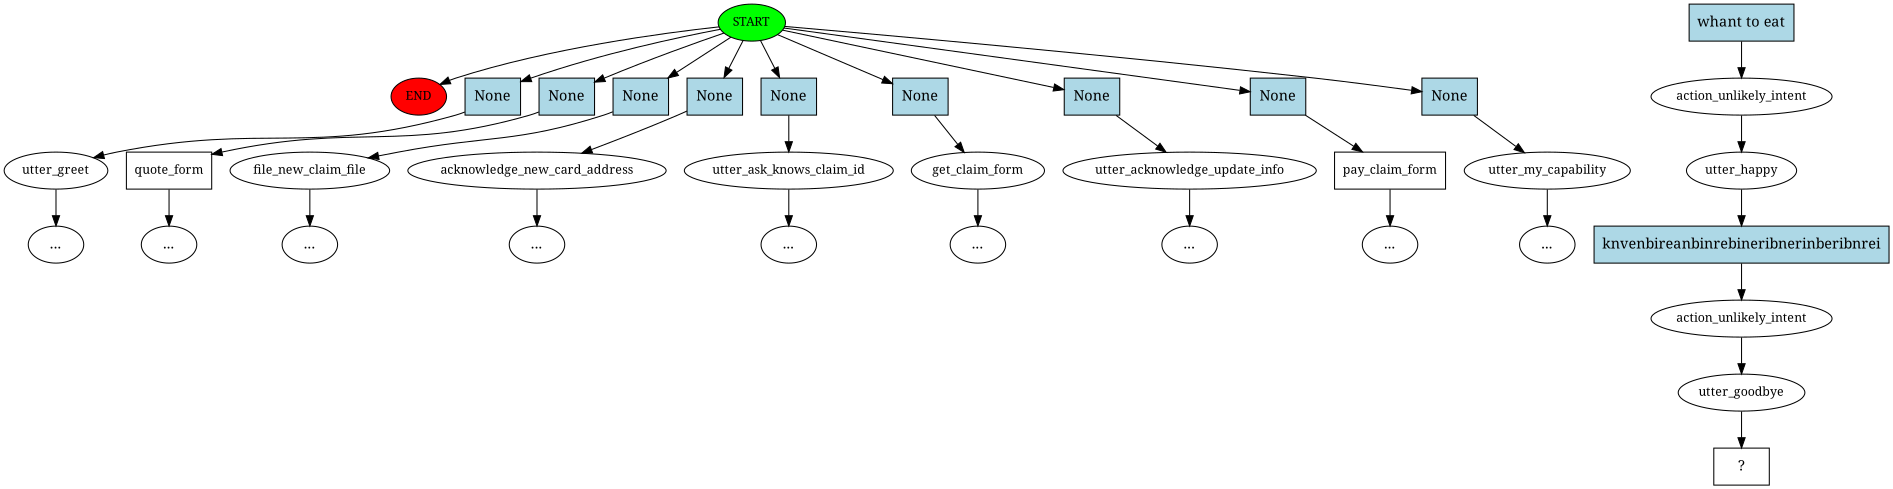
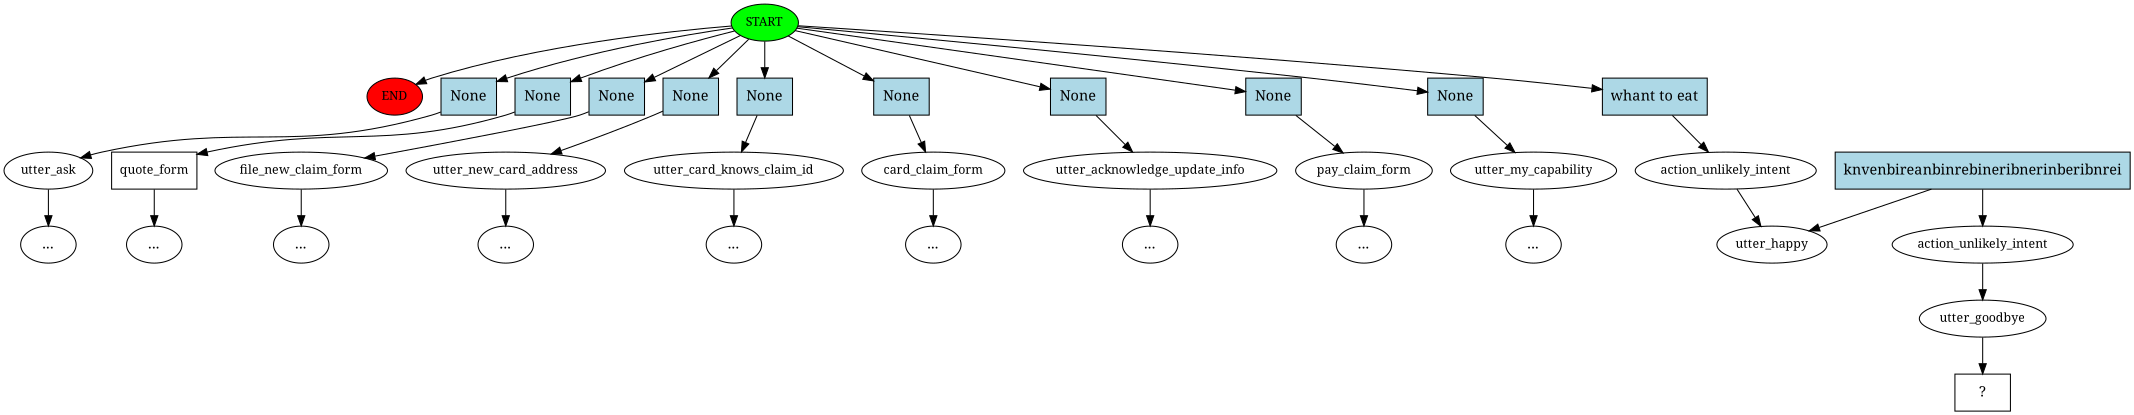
edge "START" -> "whant to eat": added
node "utter_greet": label "utter_greet" -> "utter_ask"
node "file_new_claim_file": label "file_new_claim_file" -> "file_new_claim_form"
node "acknowledge_new_card_address": label "acknowledge_new_card_address" -> "utter_new_card_address"
node "utter_ask_knows_claim_id": label "utter_ask_knows_claim_id" -> "utter_card_knows_claim_id"
node "get_claim_form": label "get_claim_form" -> "card_claim_form"
node "pay_claim_form": shape box -> ellipse
edge "utter_happy" -> "knvenbireanbinrebineribnerinberibnrei": reversed
